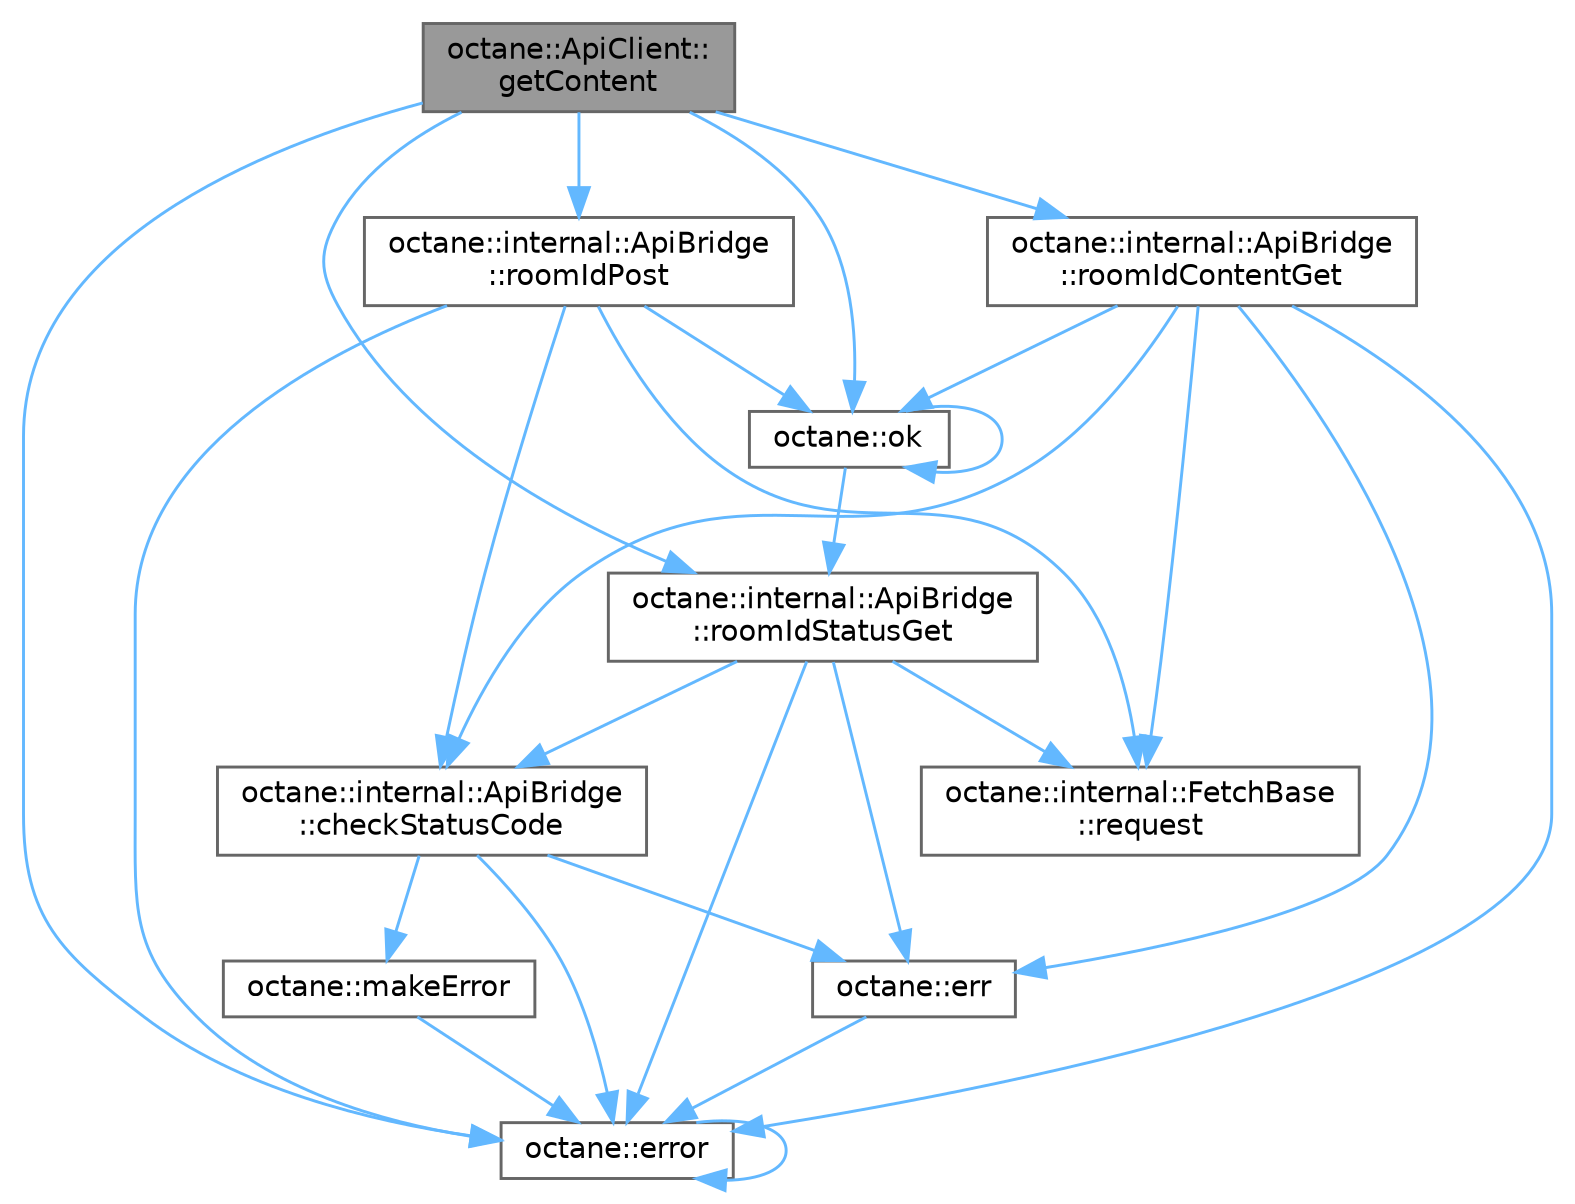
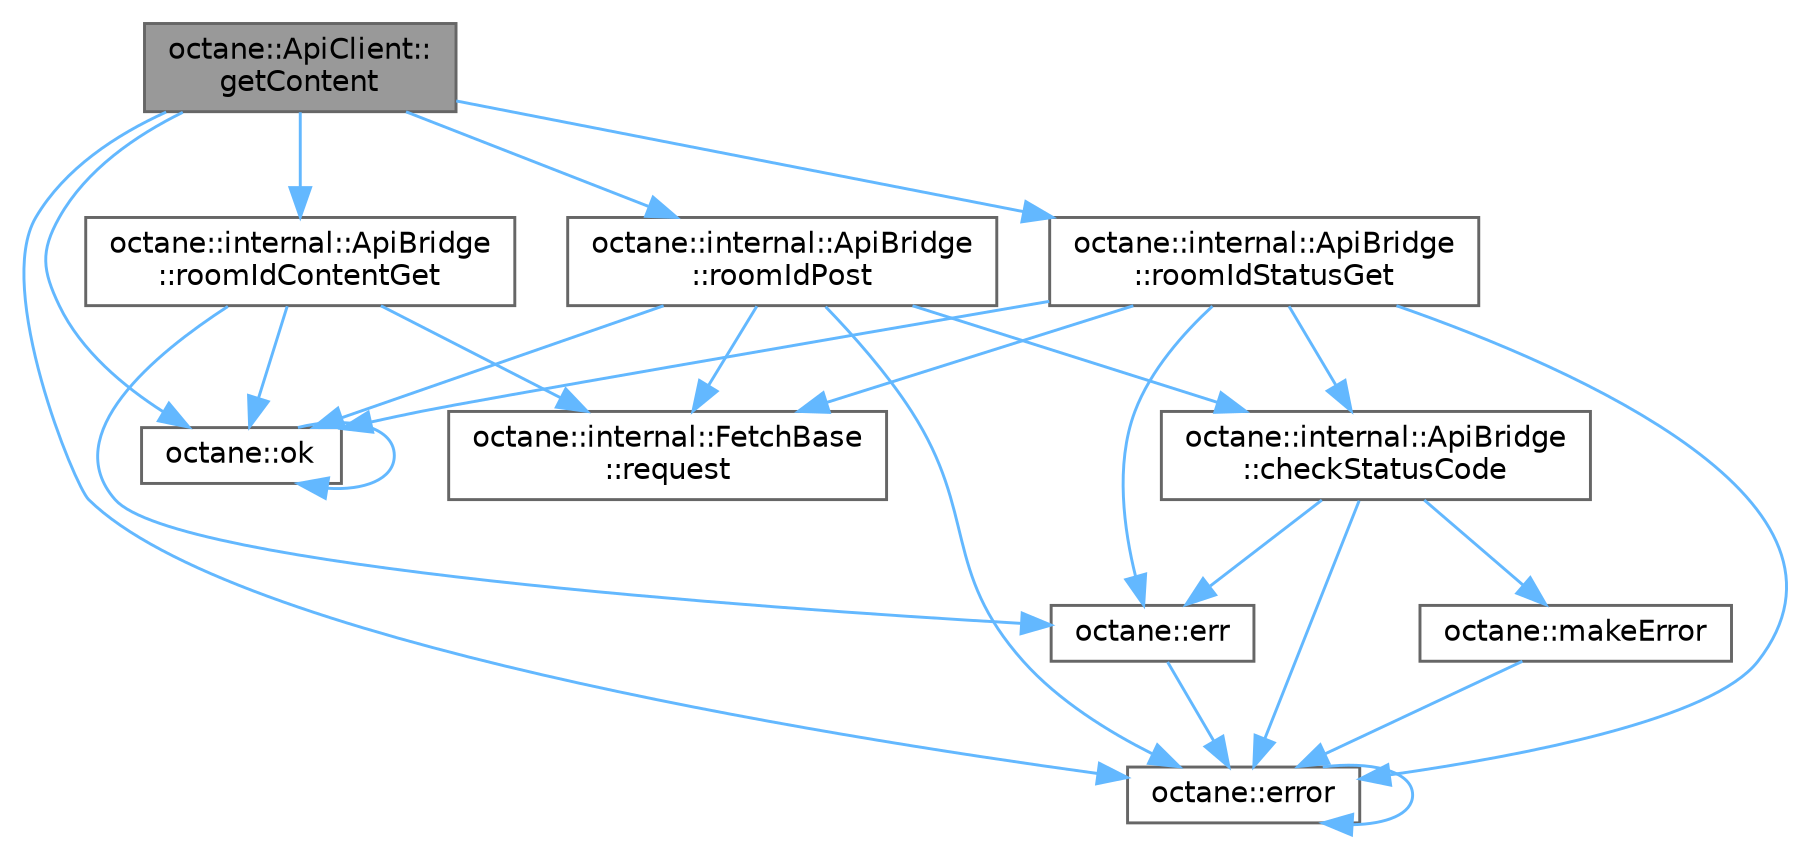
edge "octane::ok" -> "octane::internal::ApiBridge ::roomIdStatusGet": reversed
edge "octane::internal::ApiBridge ::roomIdContentGet" -> "octane::internal::ApiBridge ::checkStatusCode": removed
edge "octane::internal::ApiBridge ::roomIdContentGet" -> "octane::error": removed
